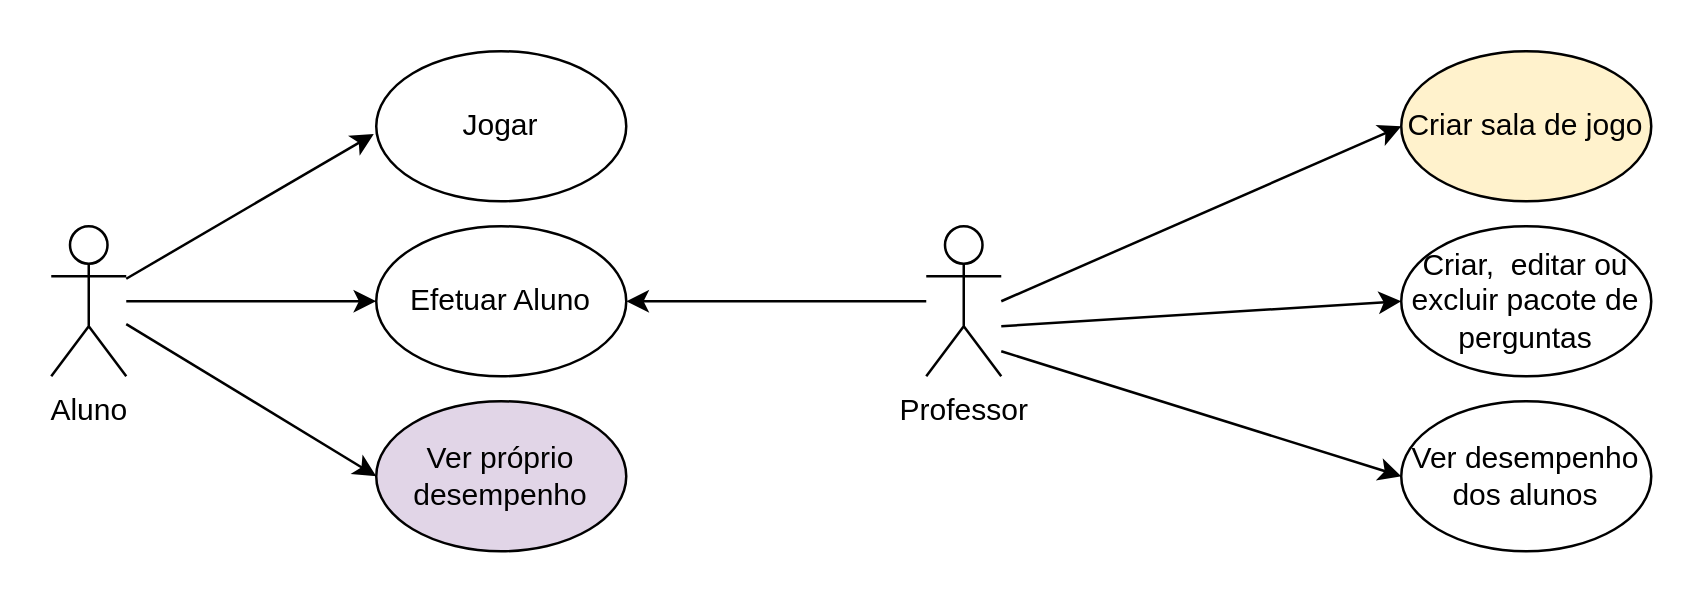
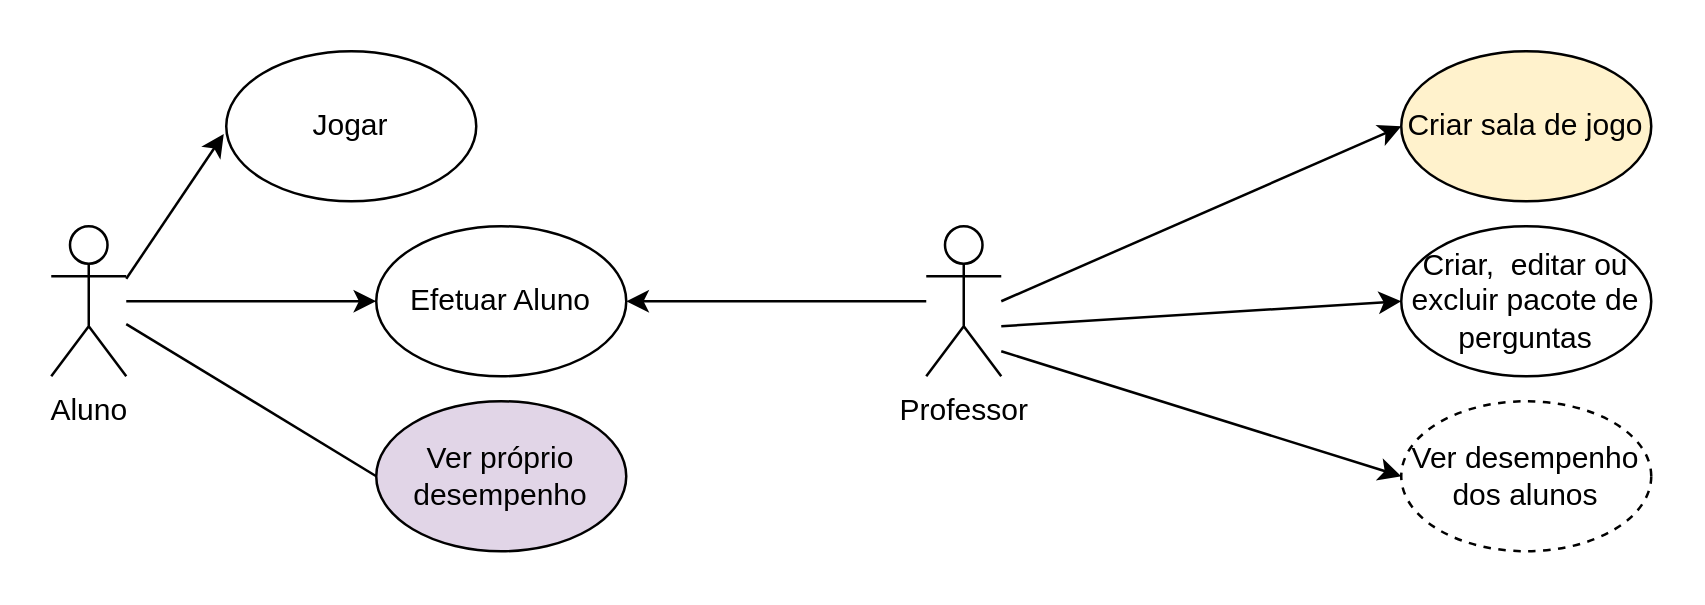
node "Jogar": moved (501, 126) -> (351, 126)
edge "Aluno" -> "Ver próprio desempenho": arrowhead classic -> none
node "Ver desempenho dos alunos": style solid -> dashed
